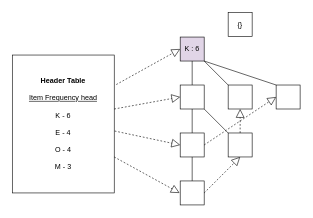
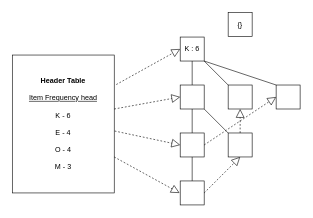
node "K : 6": fillcolor #e1d5e7 -> #ffffff
